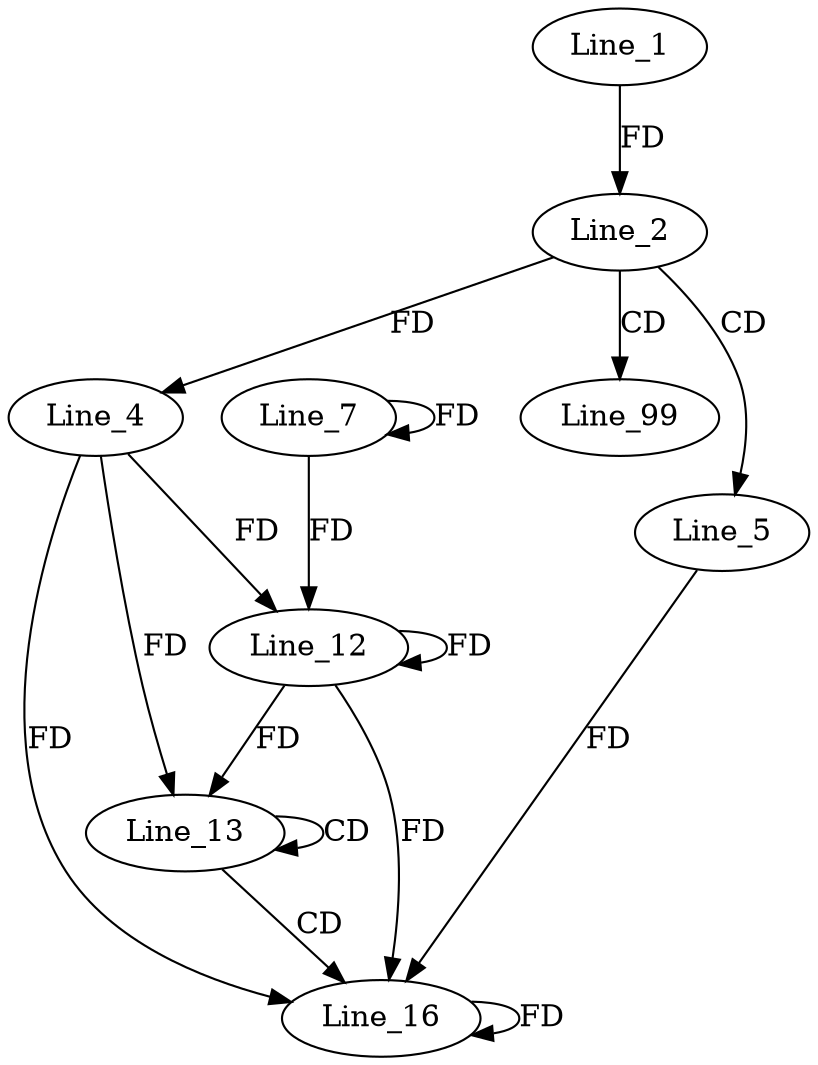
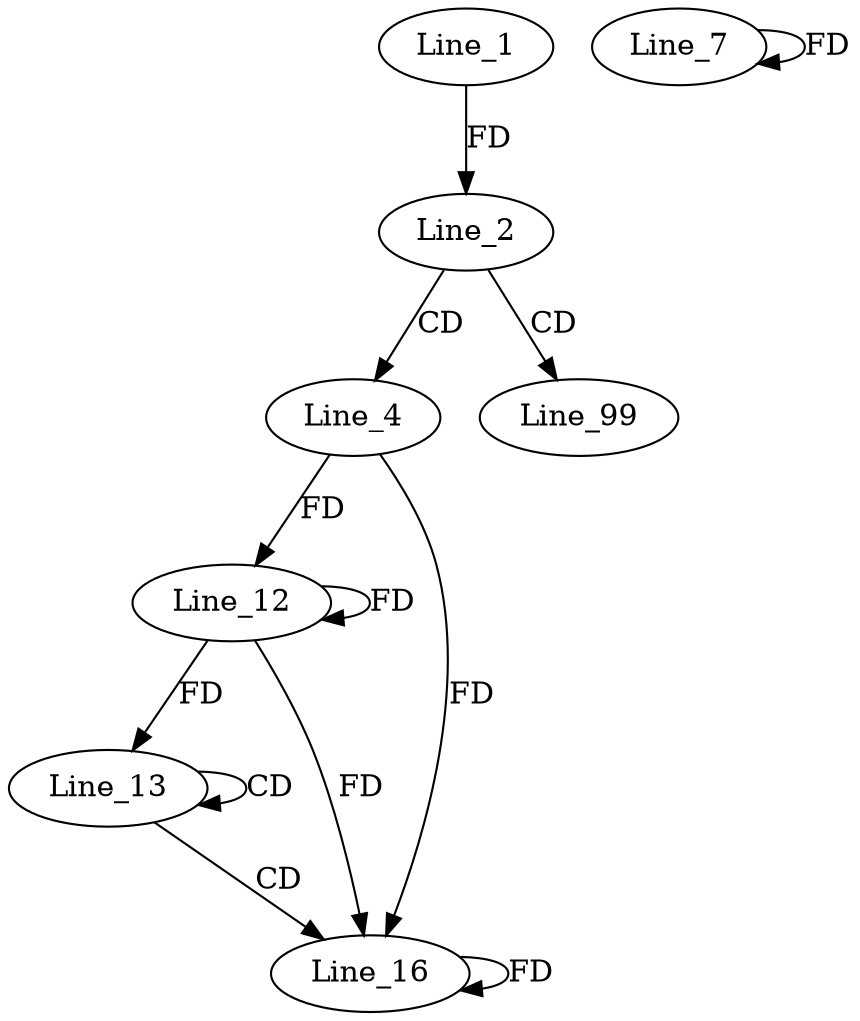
edge "Line_2" -> "Line_4": label "FD" -> "CD"
edge "Line_7" -> "Line_12": removed, label "FD"
node "Line_5": removed
edge "Line_4" -> "Line_13": removed, label "FD"
